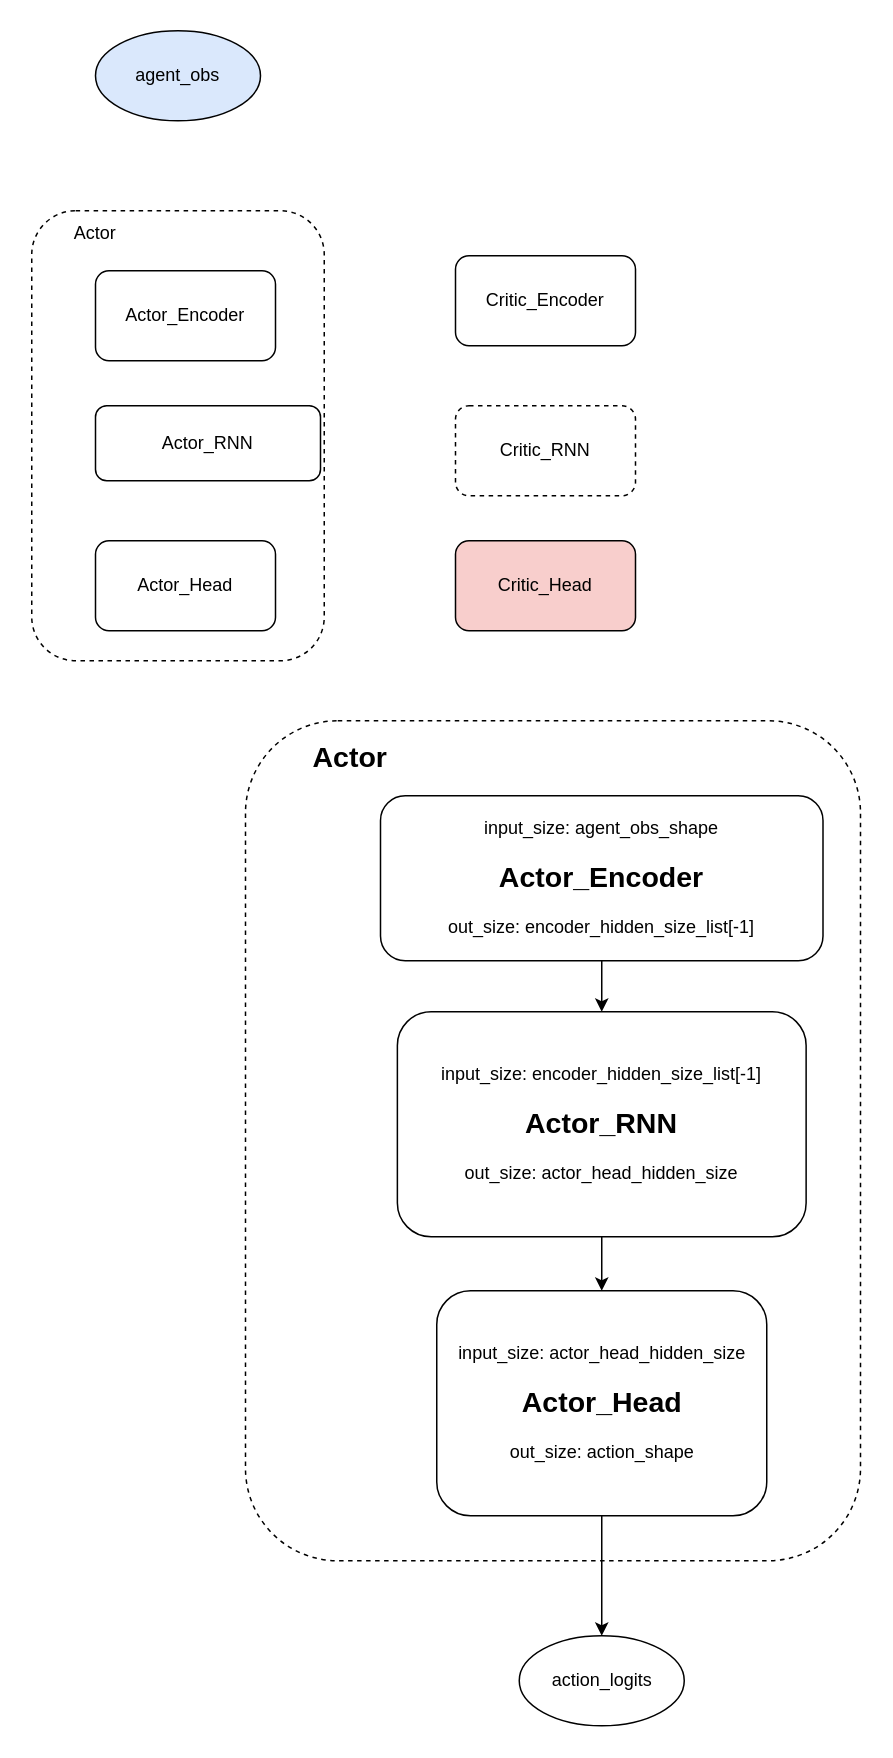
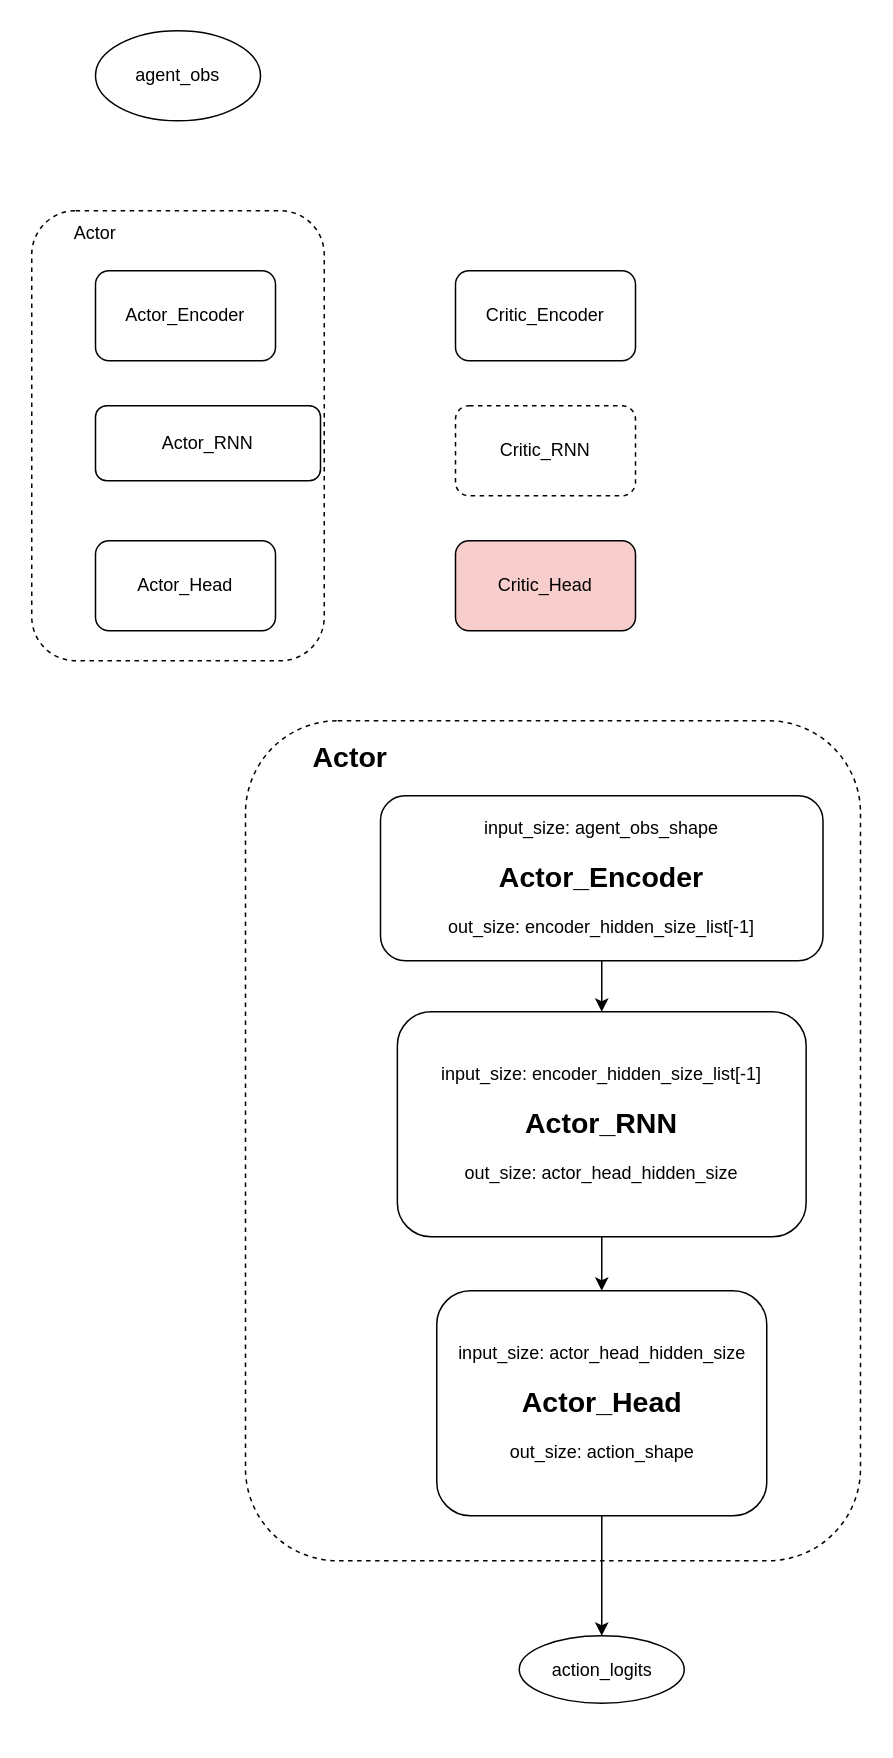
node "agent_obs": fillcolor #dae8fc -> #ffffff
node "Critic_Encoder": moved (545, 301) -> (545, 316)
node "action_logits": size 165x90 -> 165x68
